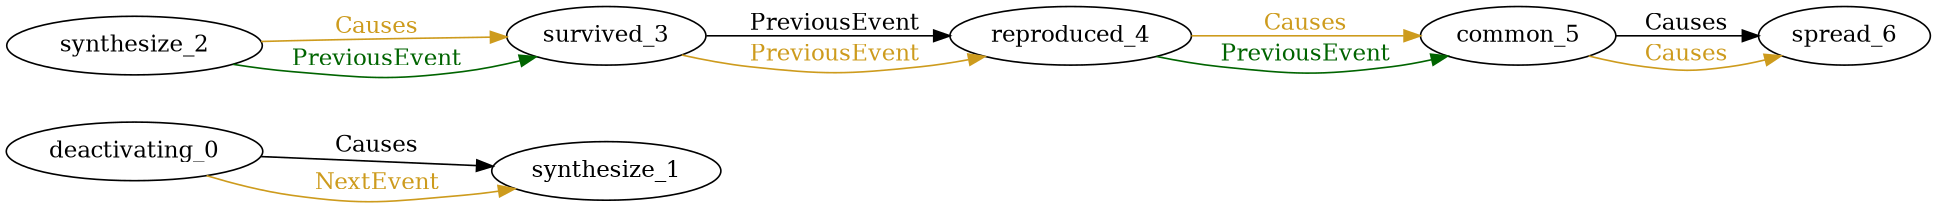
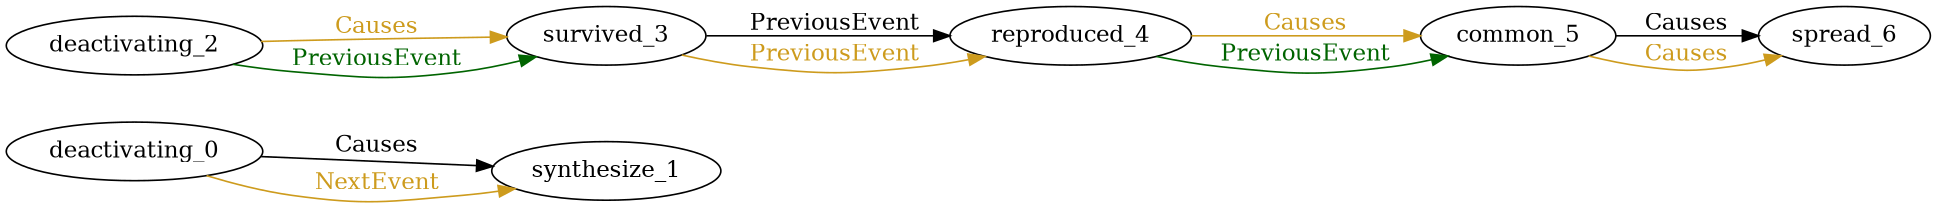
node "synthesize_2": label "synthesize_2" -> "deactivating_2"
